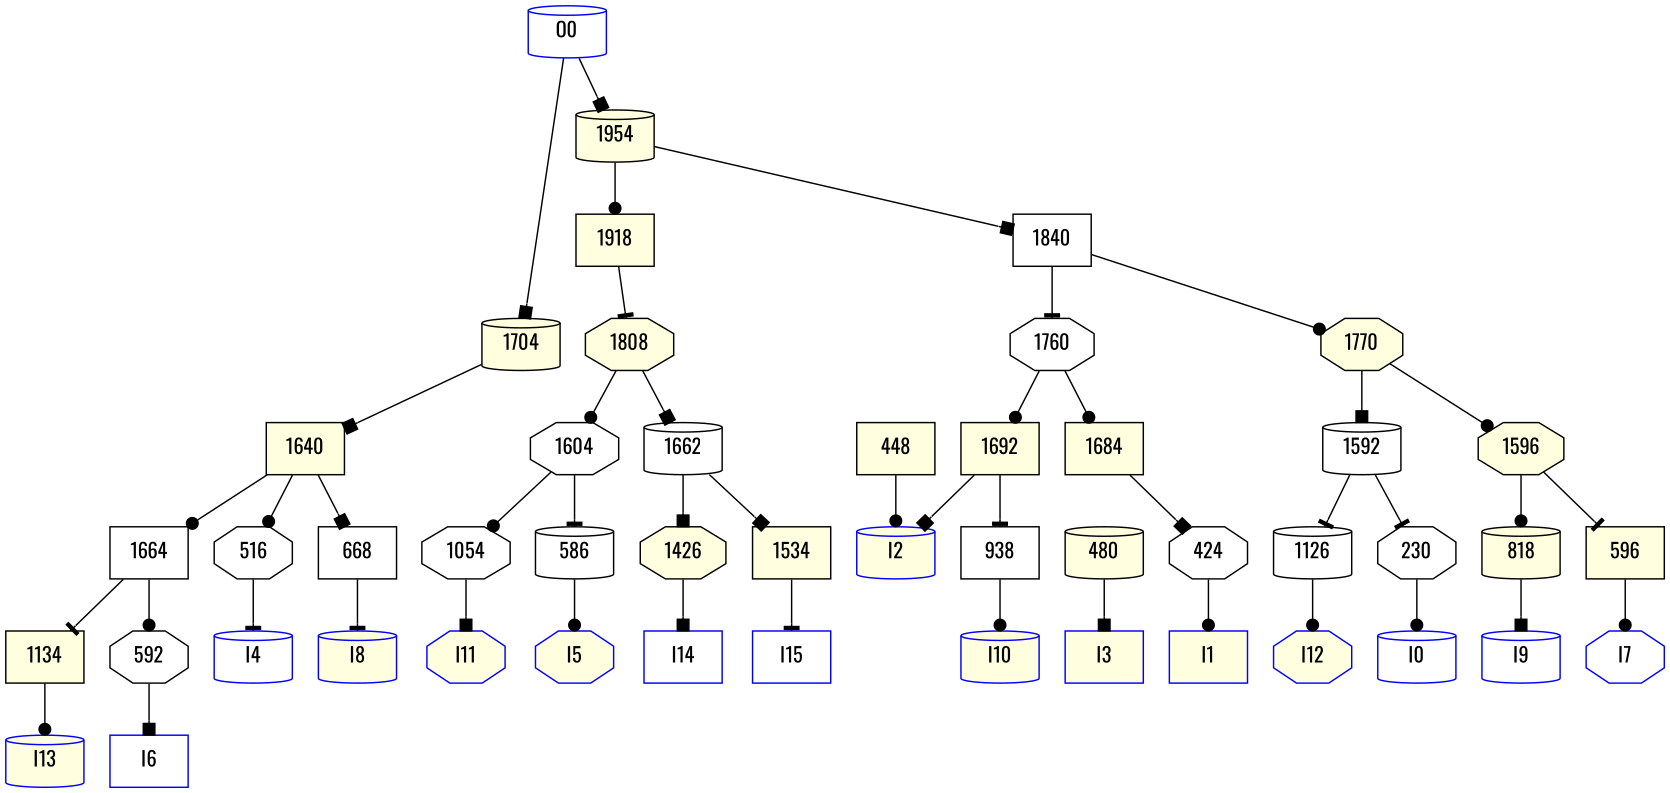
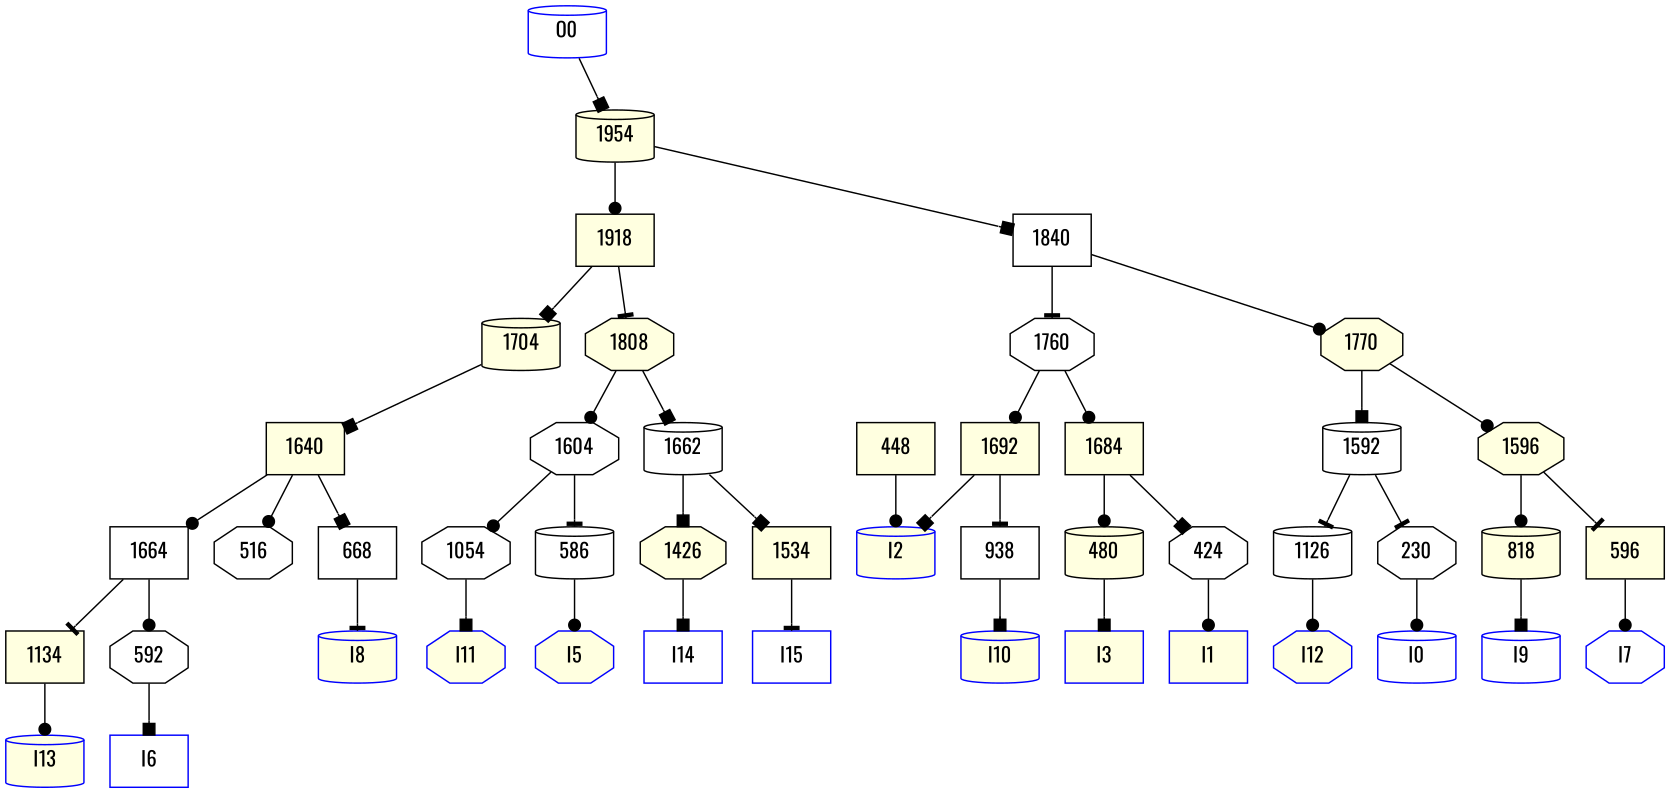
edge "O0" -> "1704": now "1918" -> "1704"
edge "1684" -> "480": added
edge "938" -> "I10": arrowhead dot -> box
node "I4": removed
